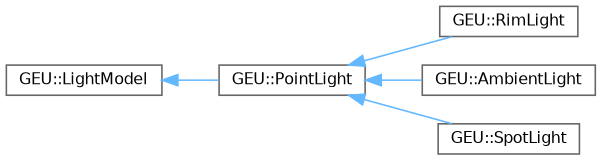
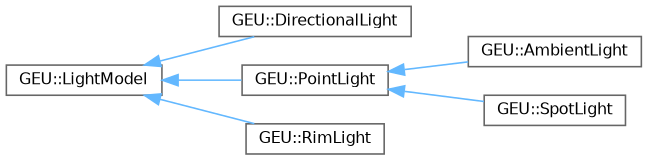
node "GEU::DirectionalLight": added
edge "GEU::RimLight" -> "GEU::PointLight": now "GEU::RimLight" -> "GEU::LightModel"
